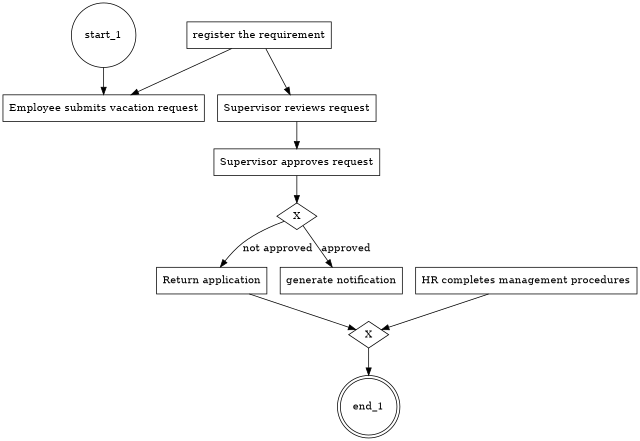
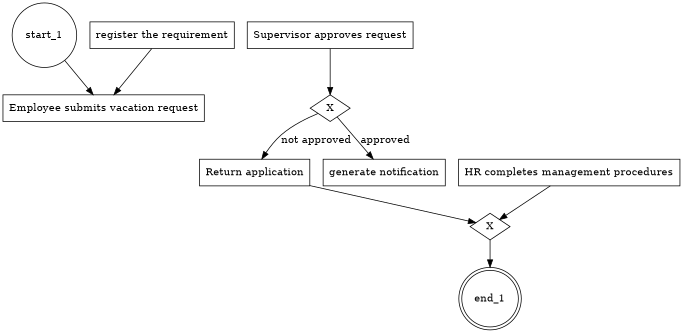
node "Supervisor reviews request": removed
